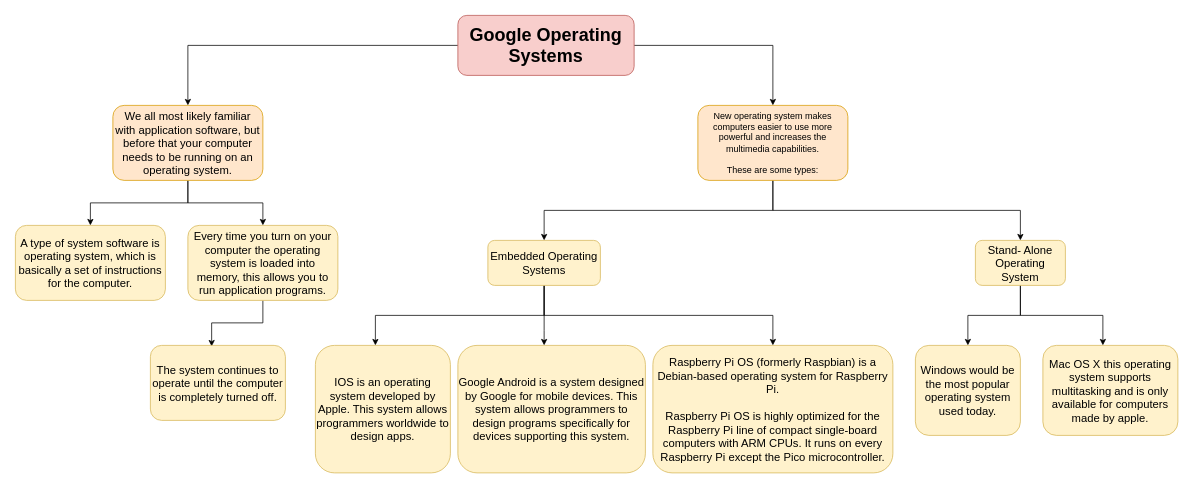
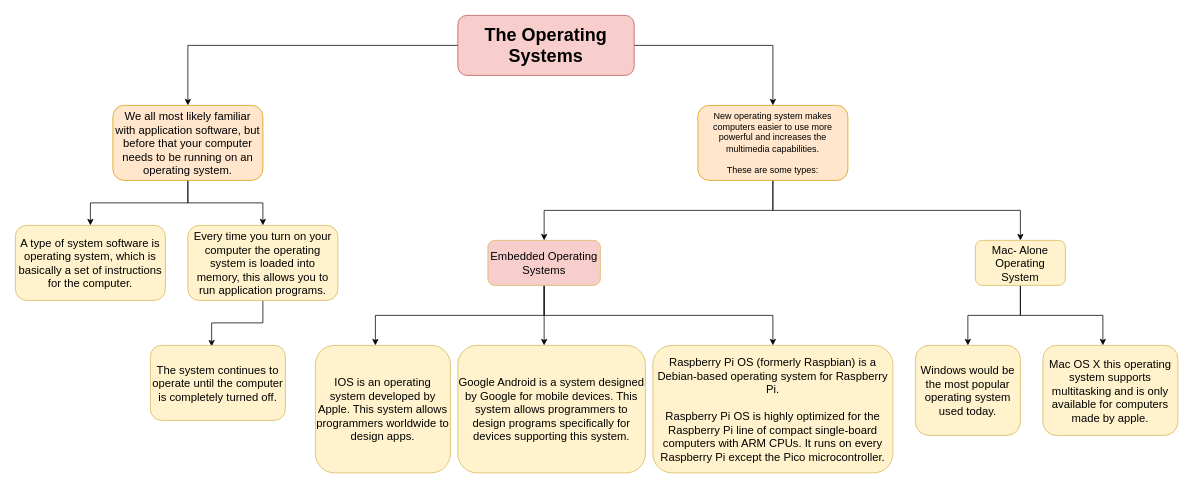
node "Google Operating Systems": label "Google Operating Systems" -> "The Operating Systems"
node "Embedded Operating Systems": fillcolor #fff2cc -> #f8cecc
node "Stand- Alone Operating System": label "Stand- Alone Operating System" -> "Mac- Alone Operating System"
